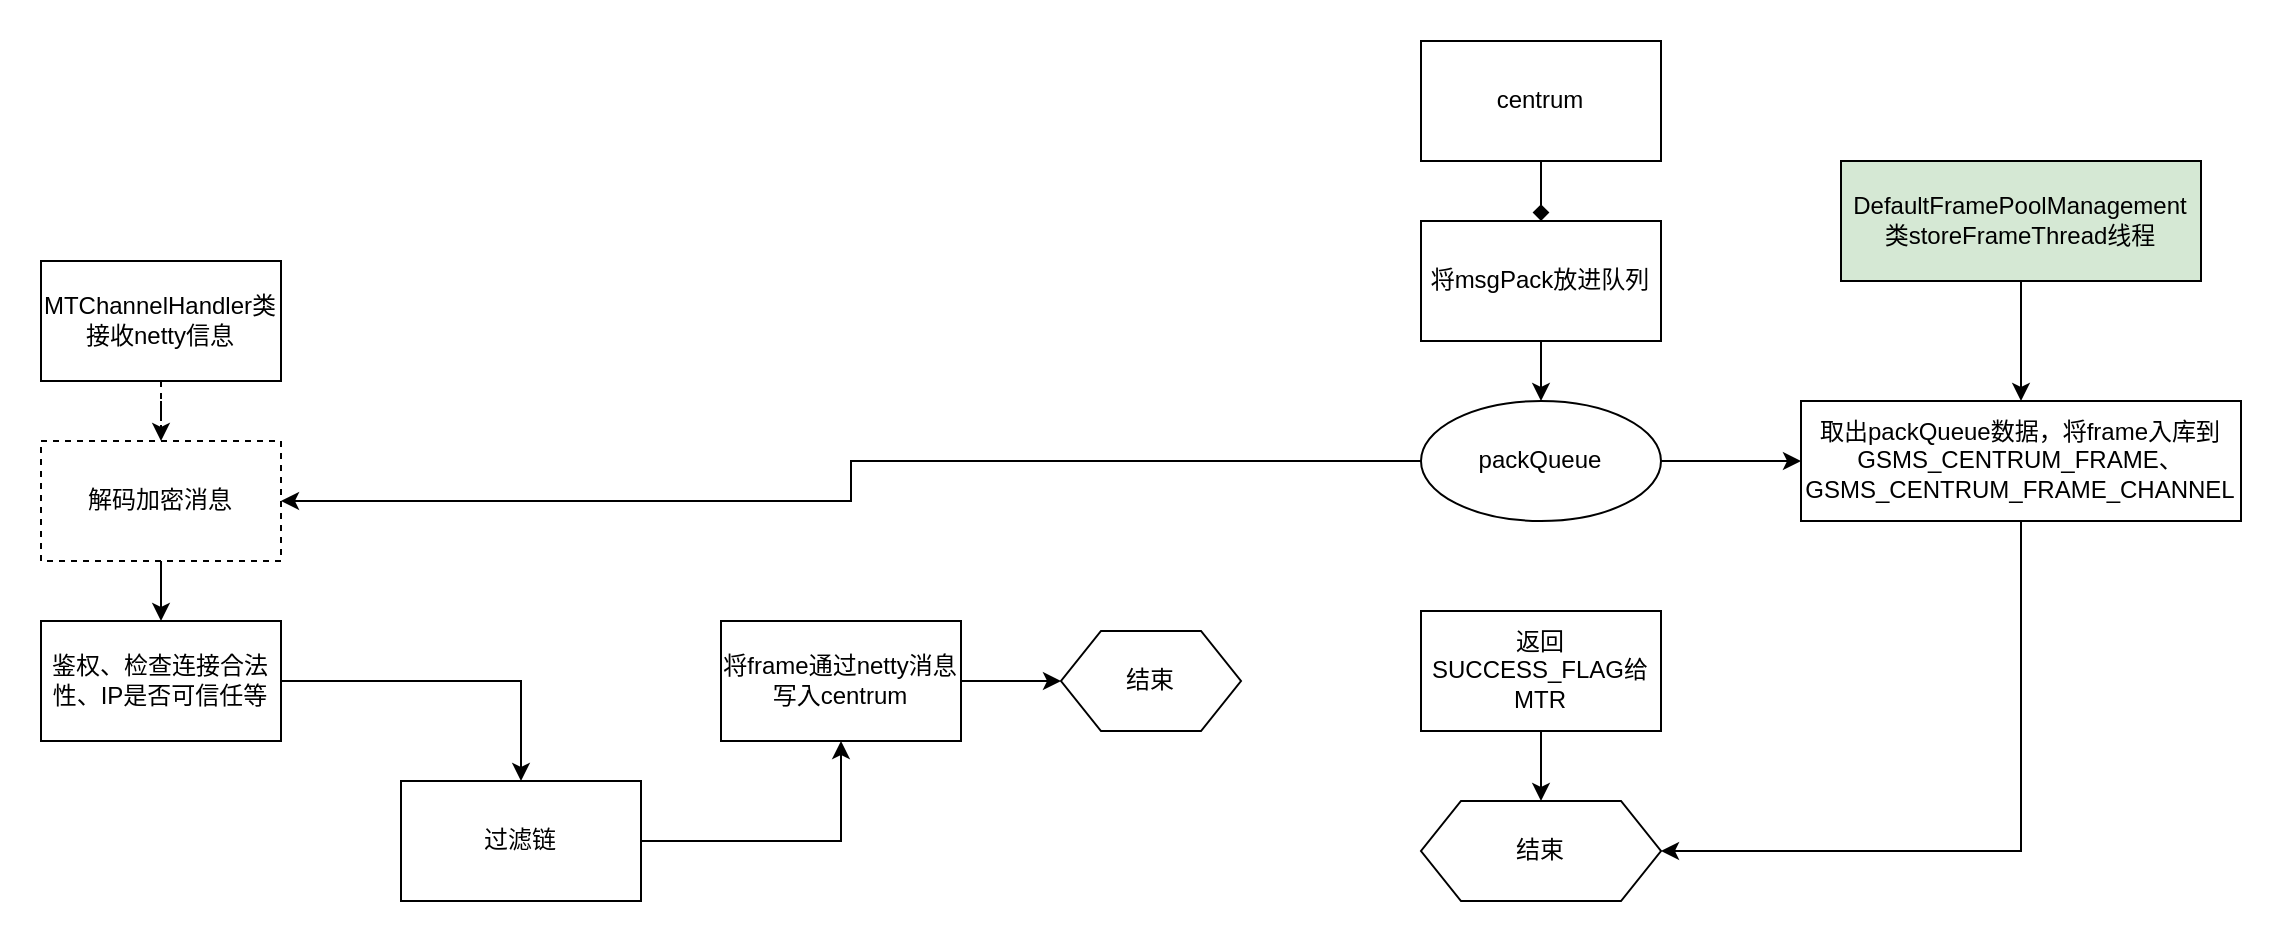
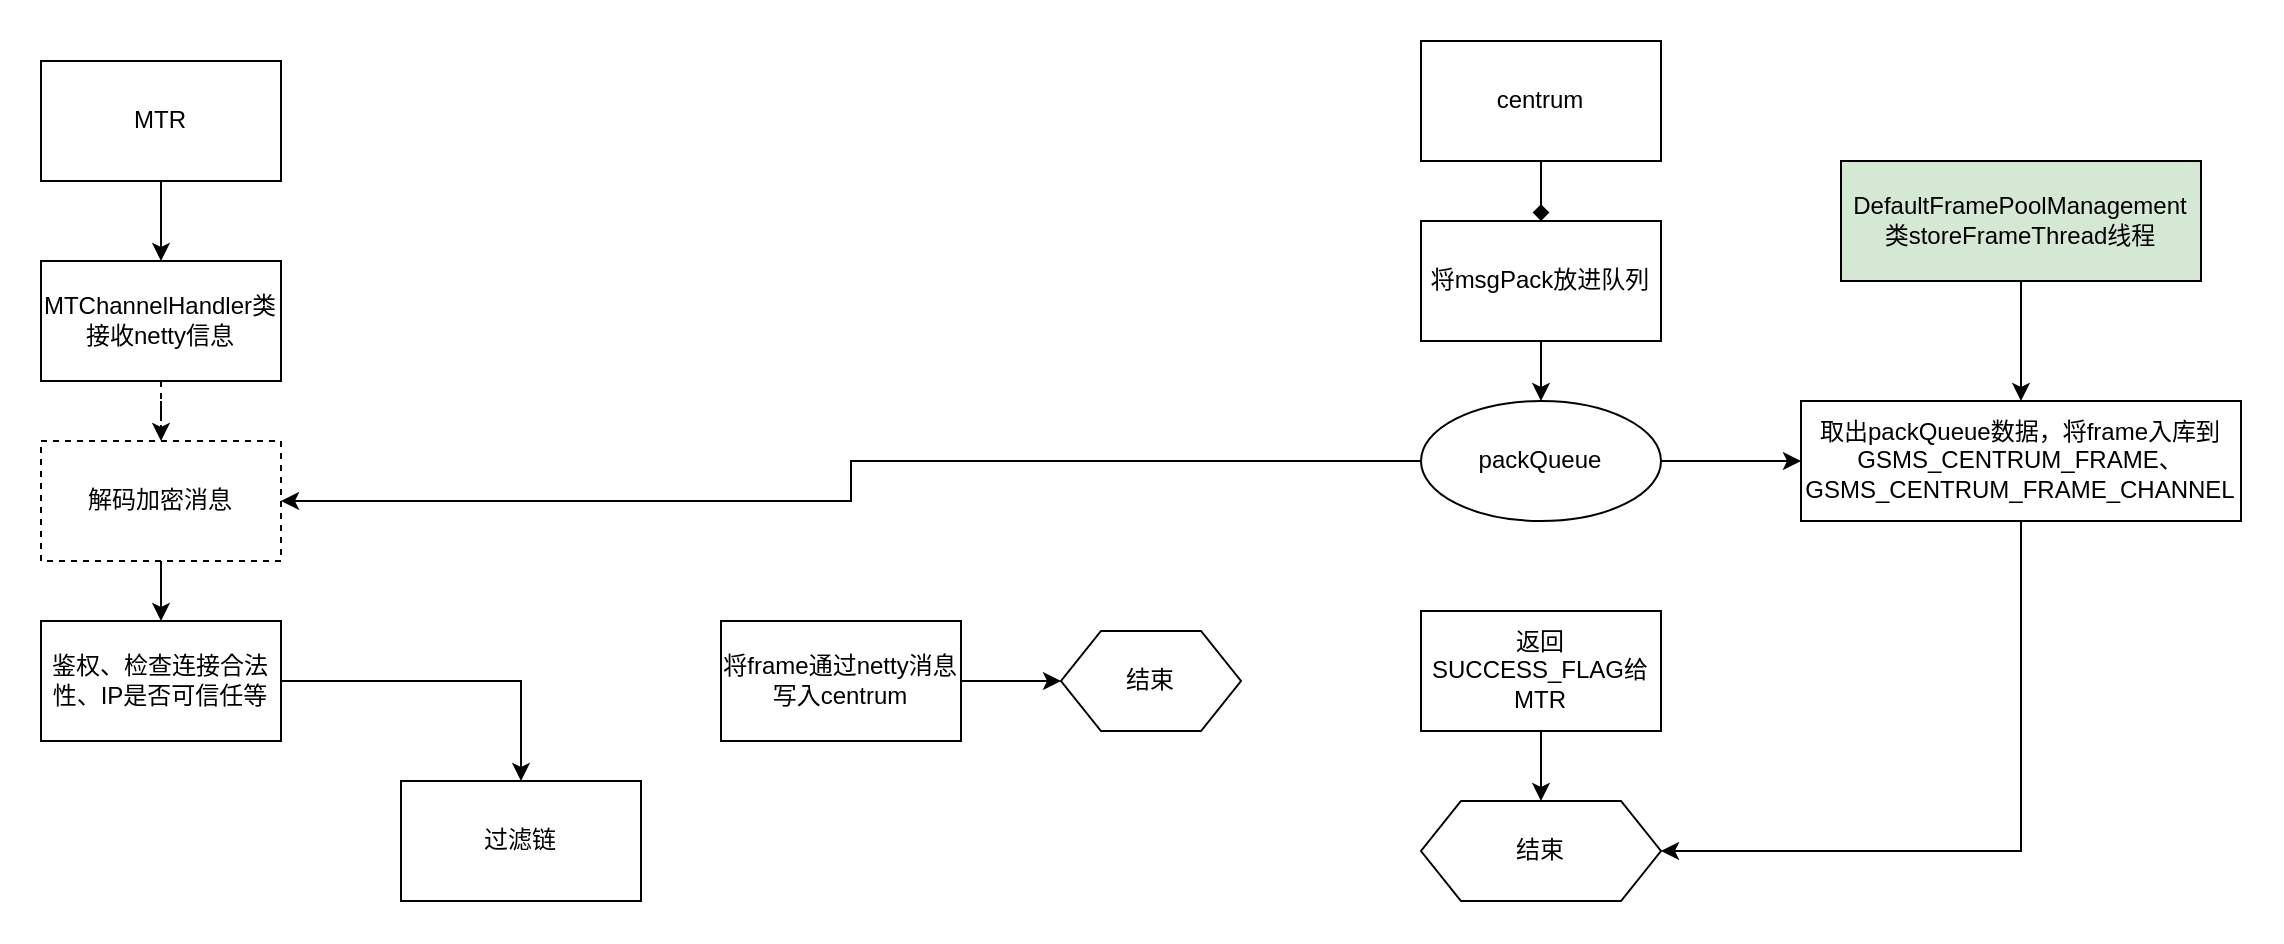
node "MTR": added
edge "MTR" -> "MTChannelHandler类接收netty信息": added
edge "过滤链" -> "将frame通过netty消息写入centrum": removed
